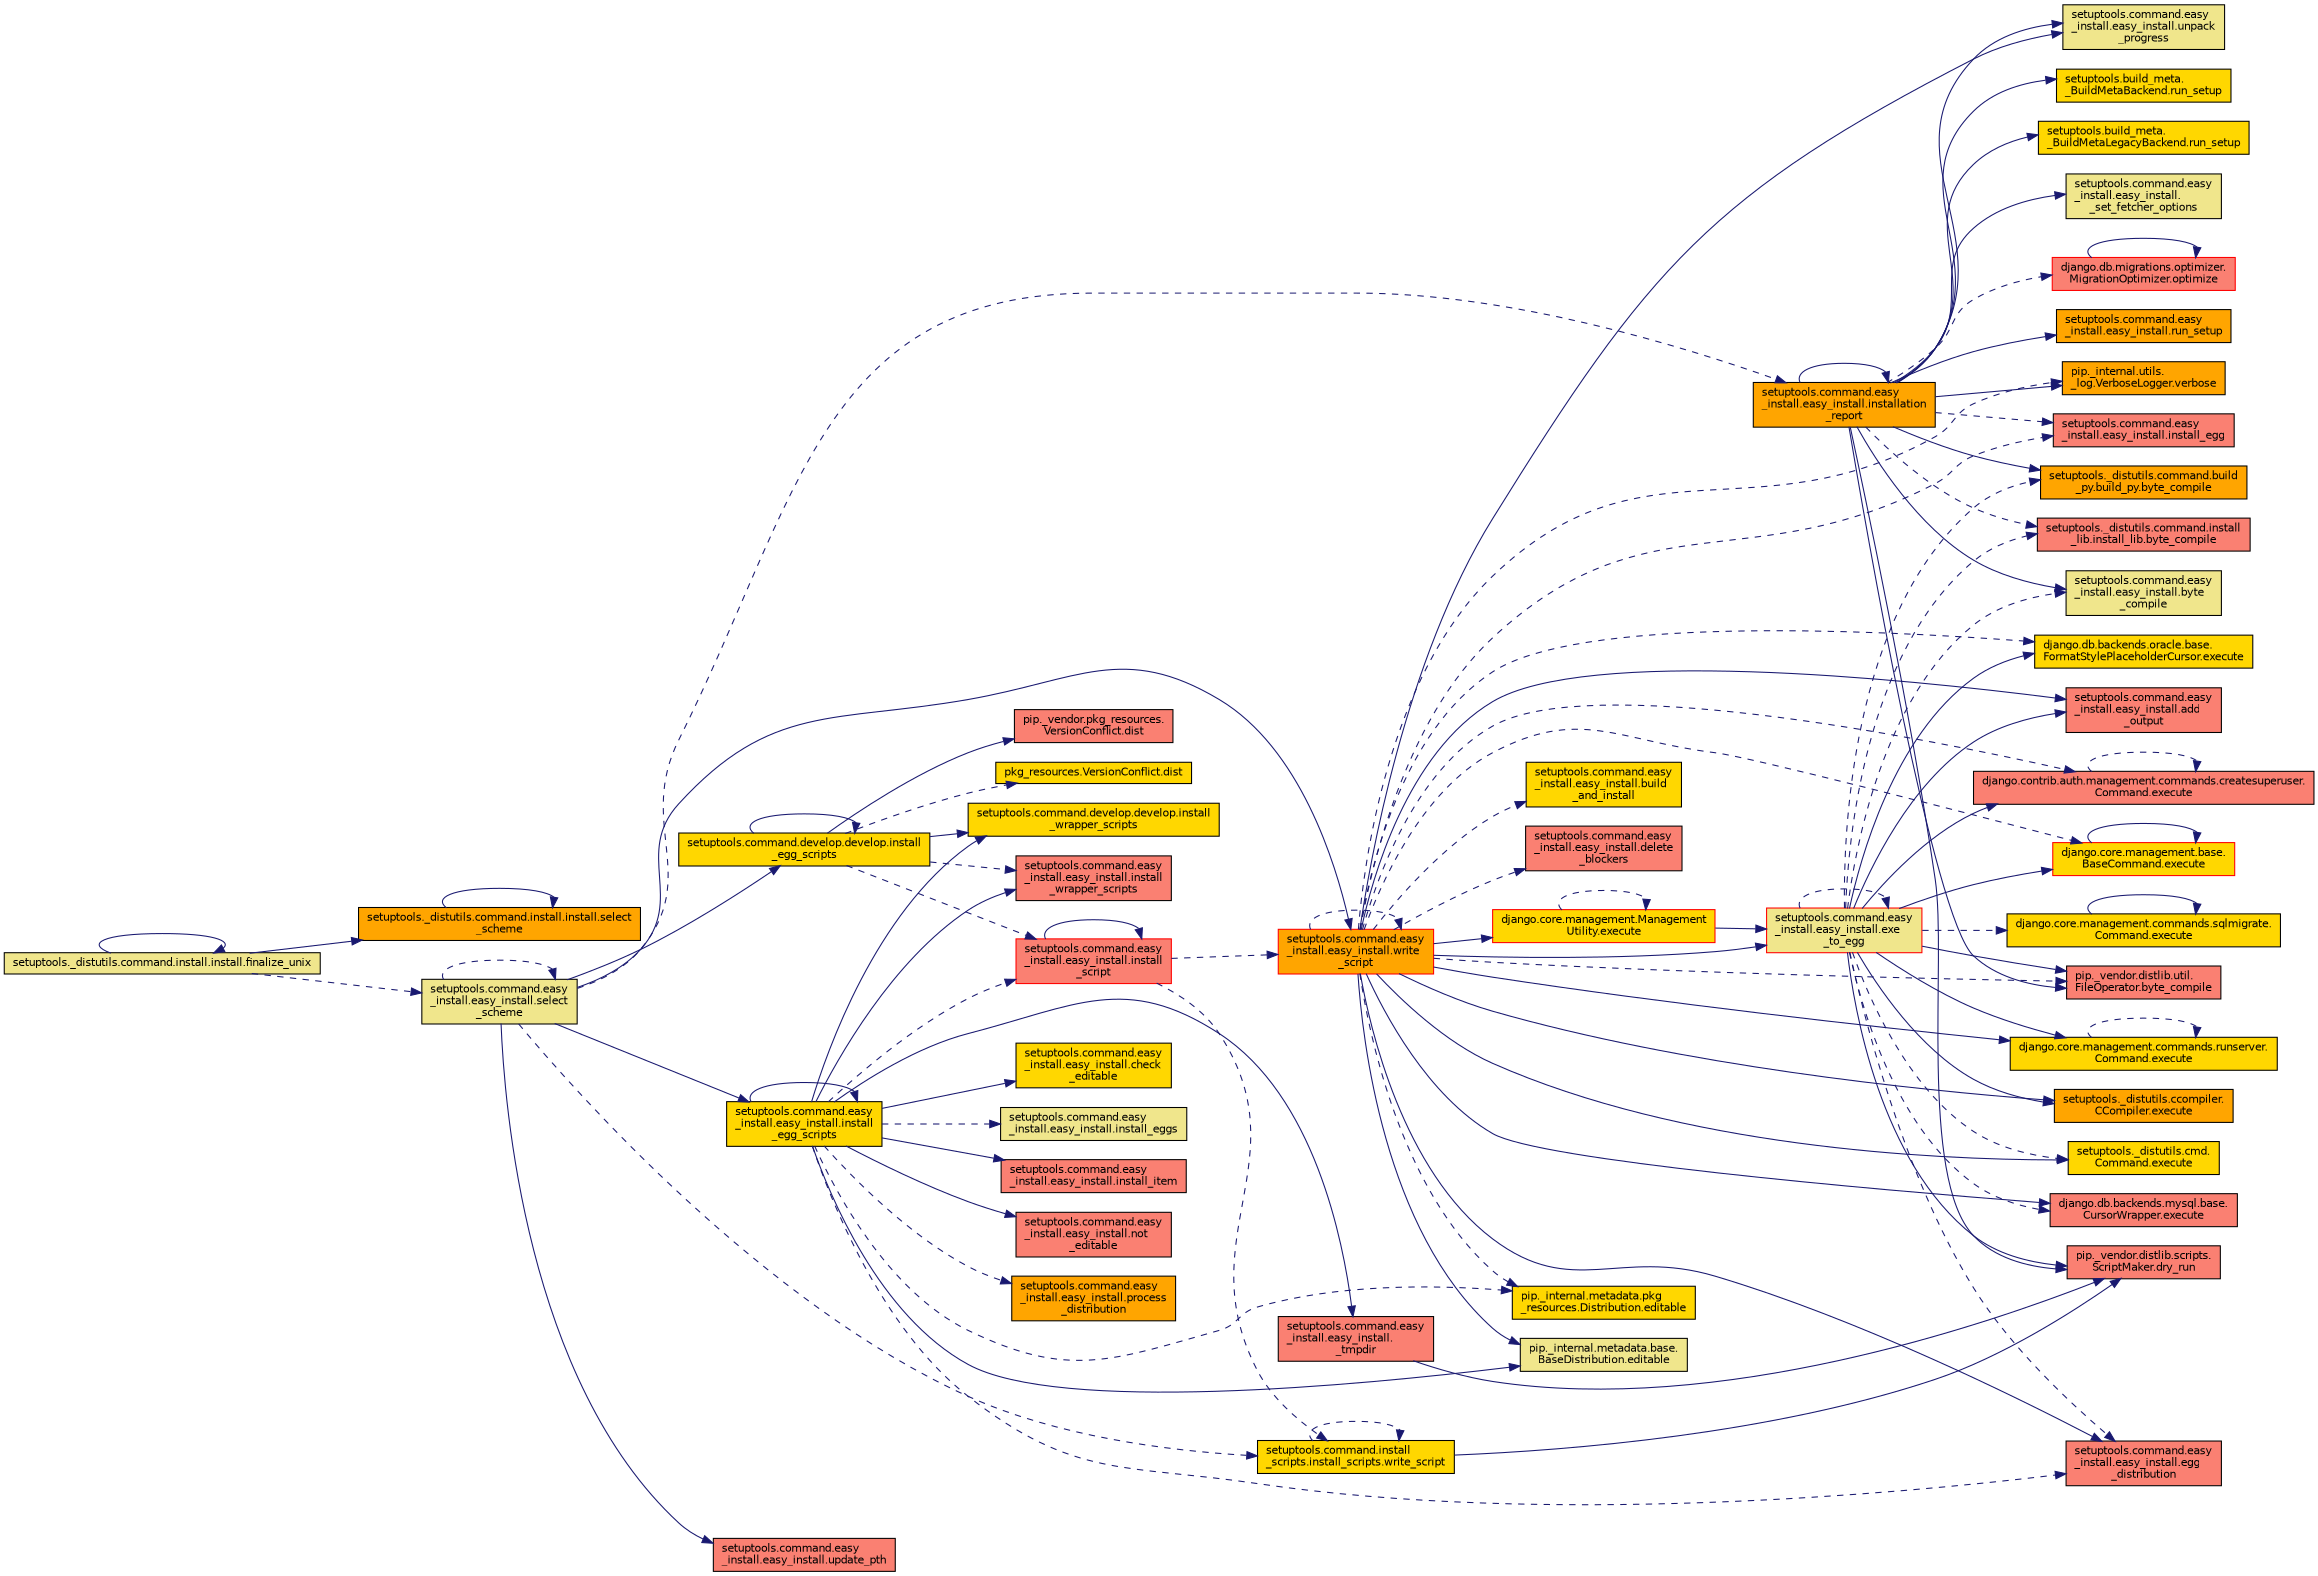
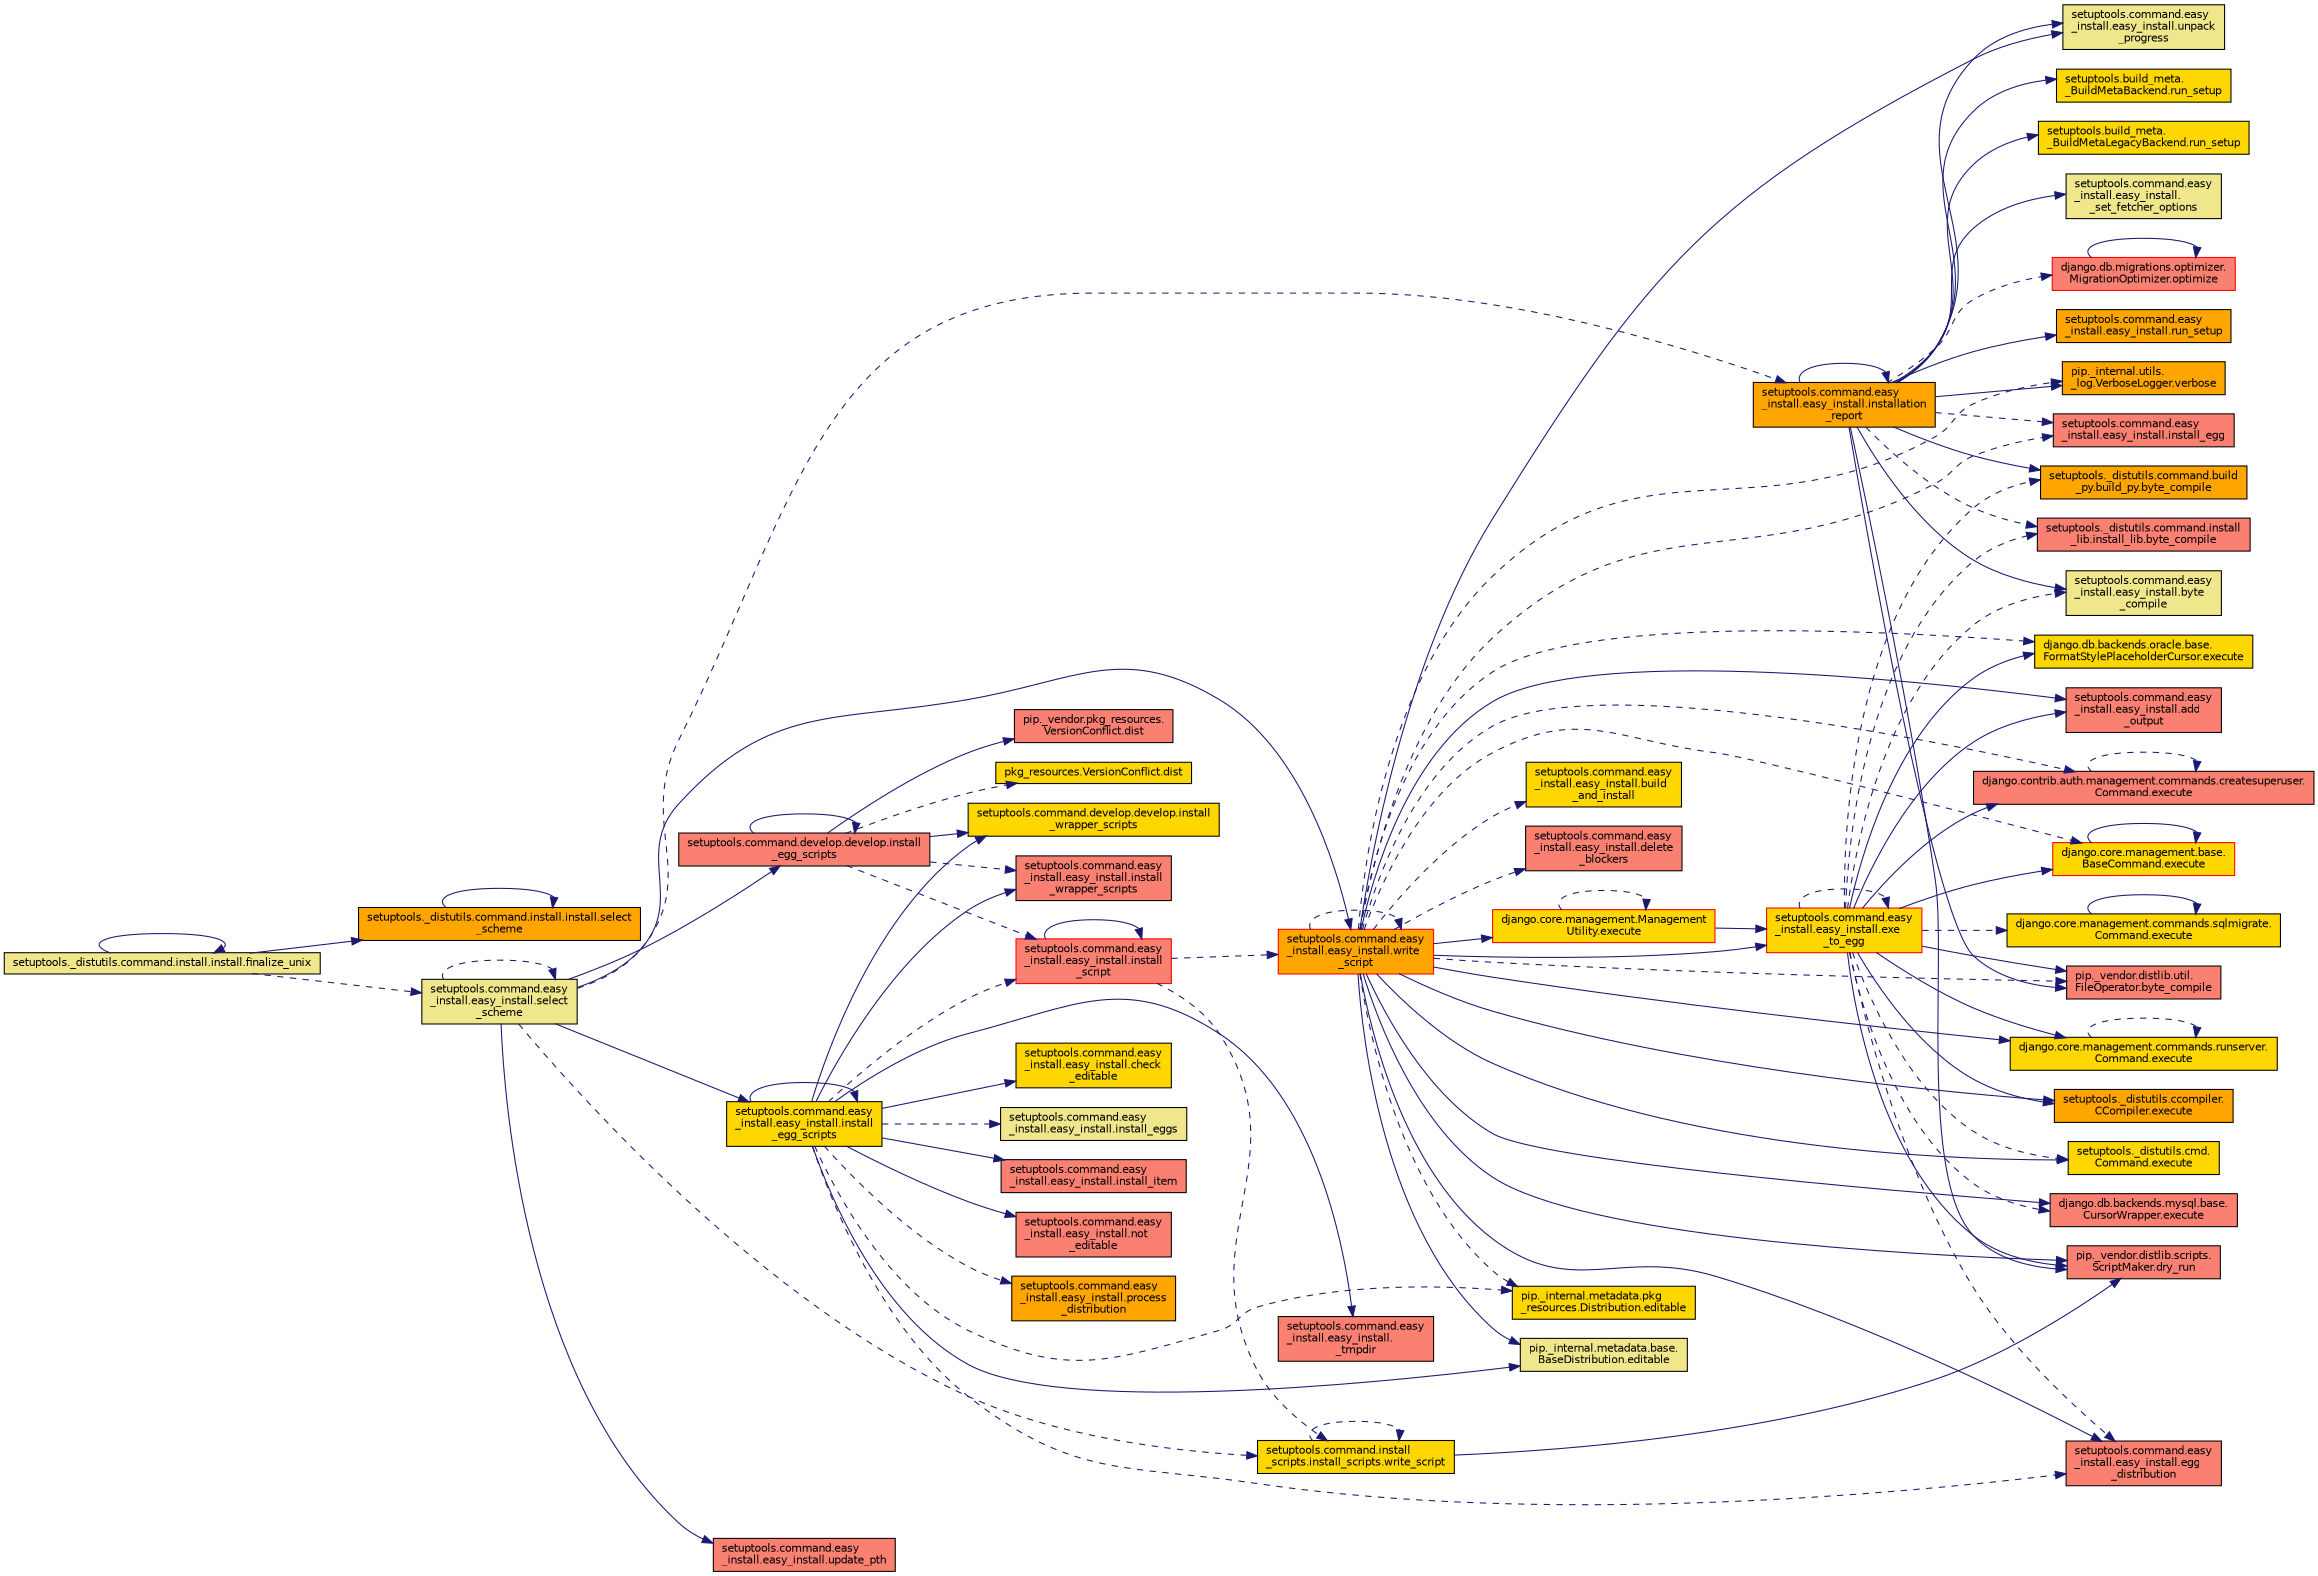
node "setuptools.command.develop.develop.install _egg_scripts": fillcolor gold -> salmon
node "setuptools.command.easy _install.easy_install.exe _to_egg": fillcolor khaki -> gold
edge "setuptools.command.easy _install.easy_install. _tmpdir" -> "pip._vendor.distlib.scripts. ScriptMaker.dry_run": now "setuptools.command.easy _install.easy_install.write _script" -> "pip._vendor.distlib.scripts. ScriptMaker.dry_run"
